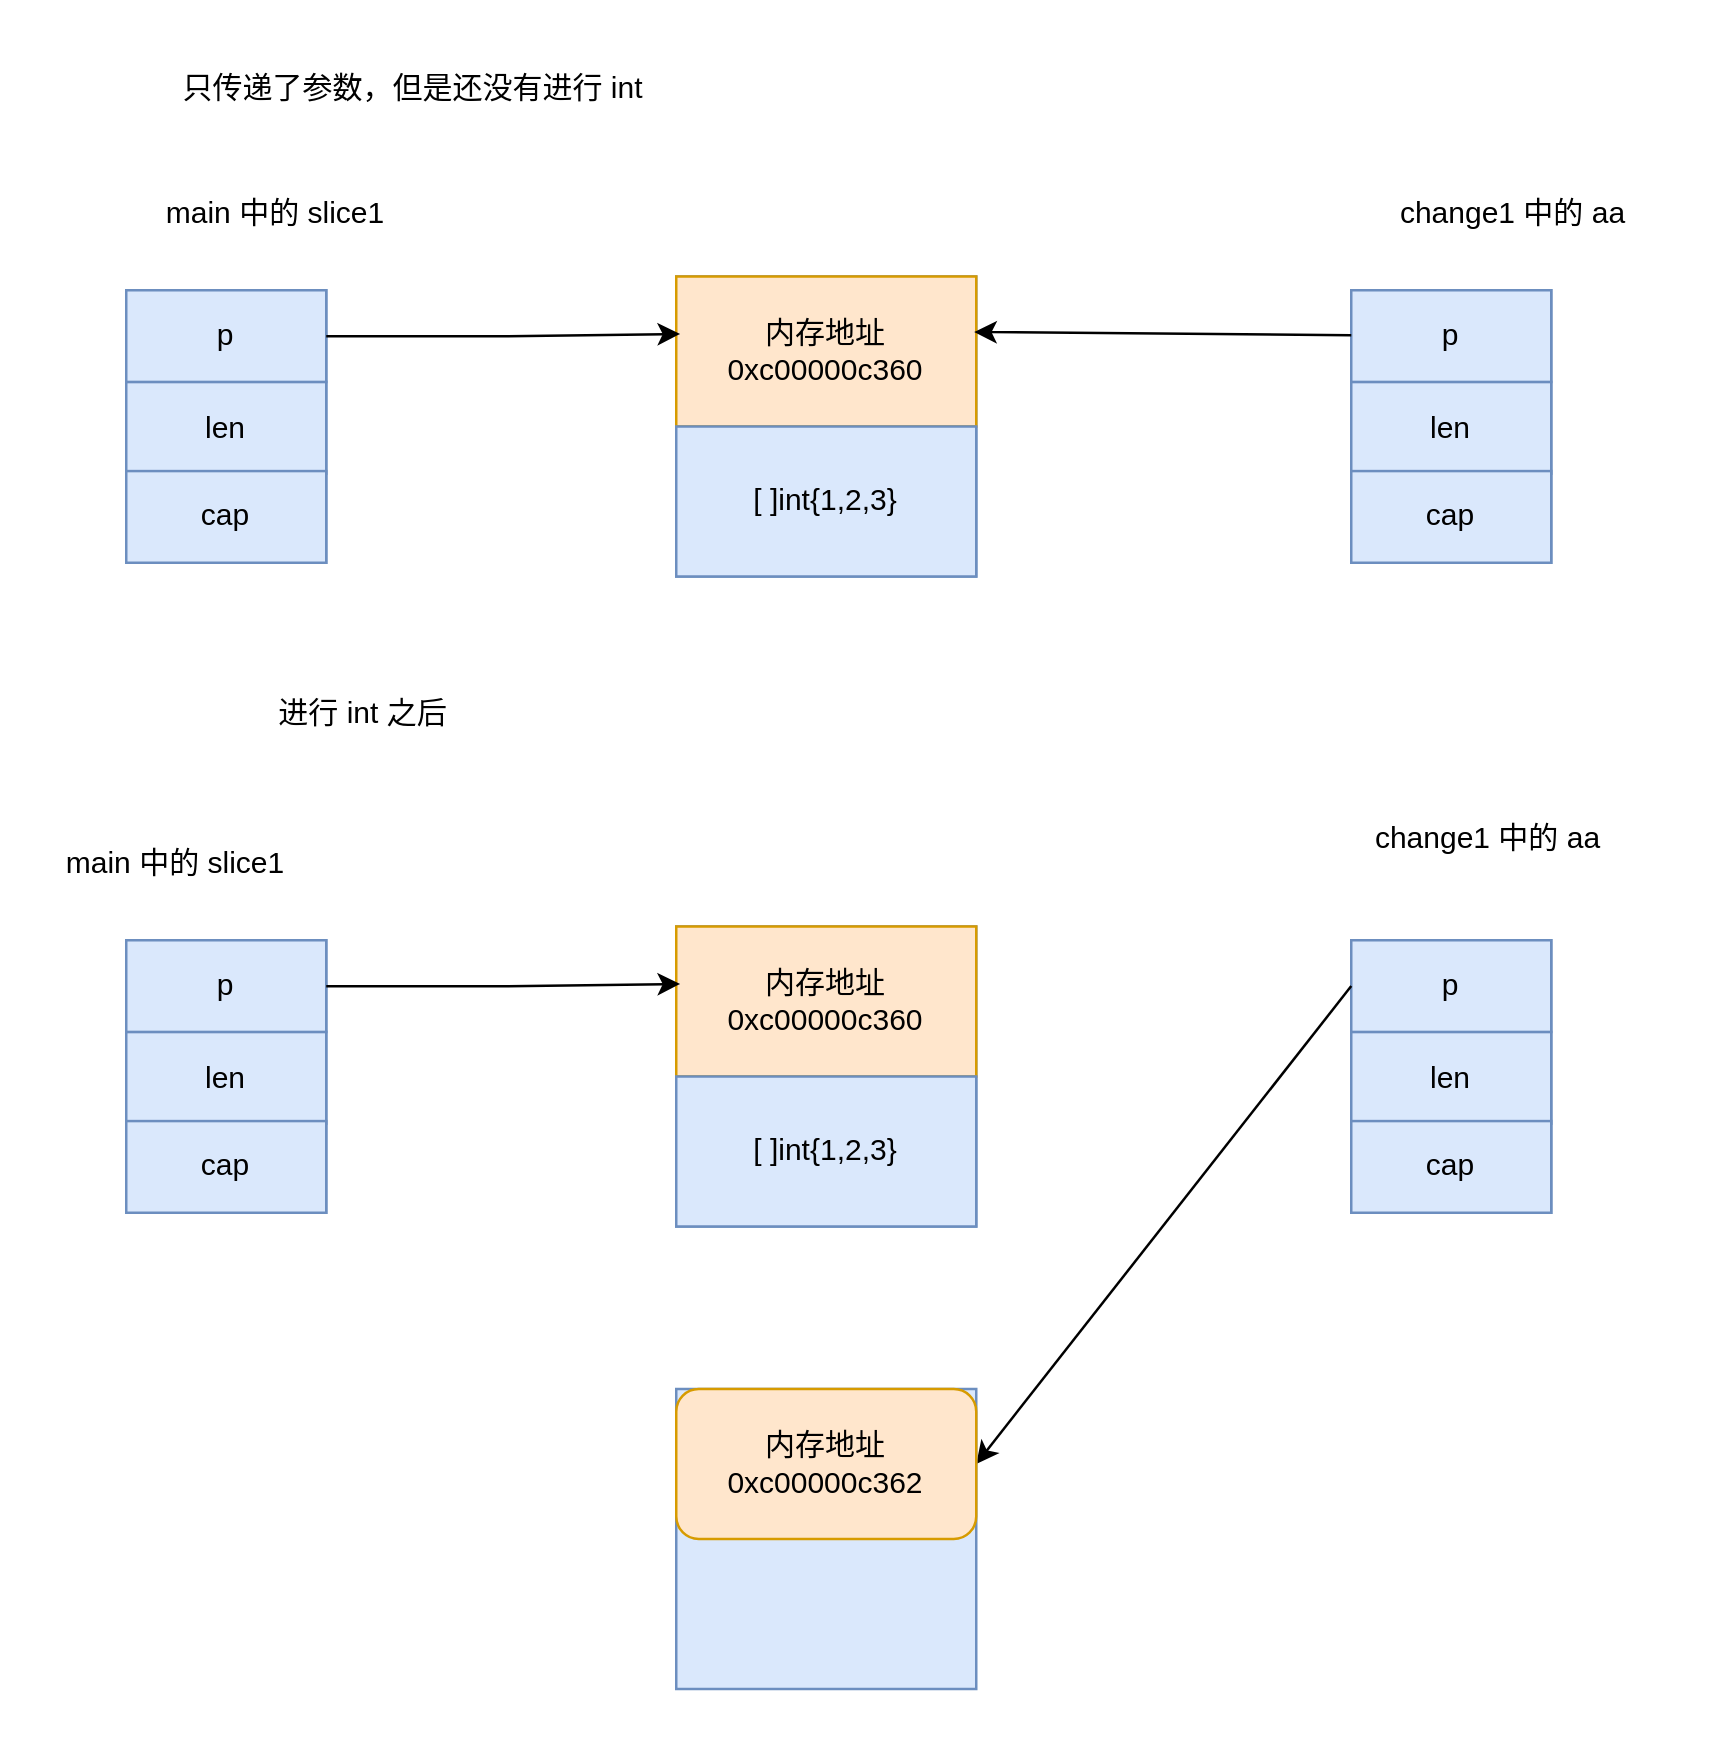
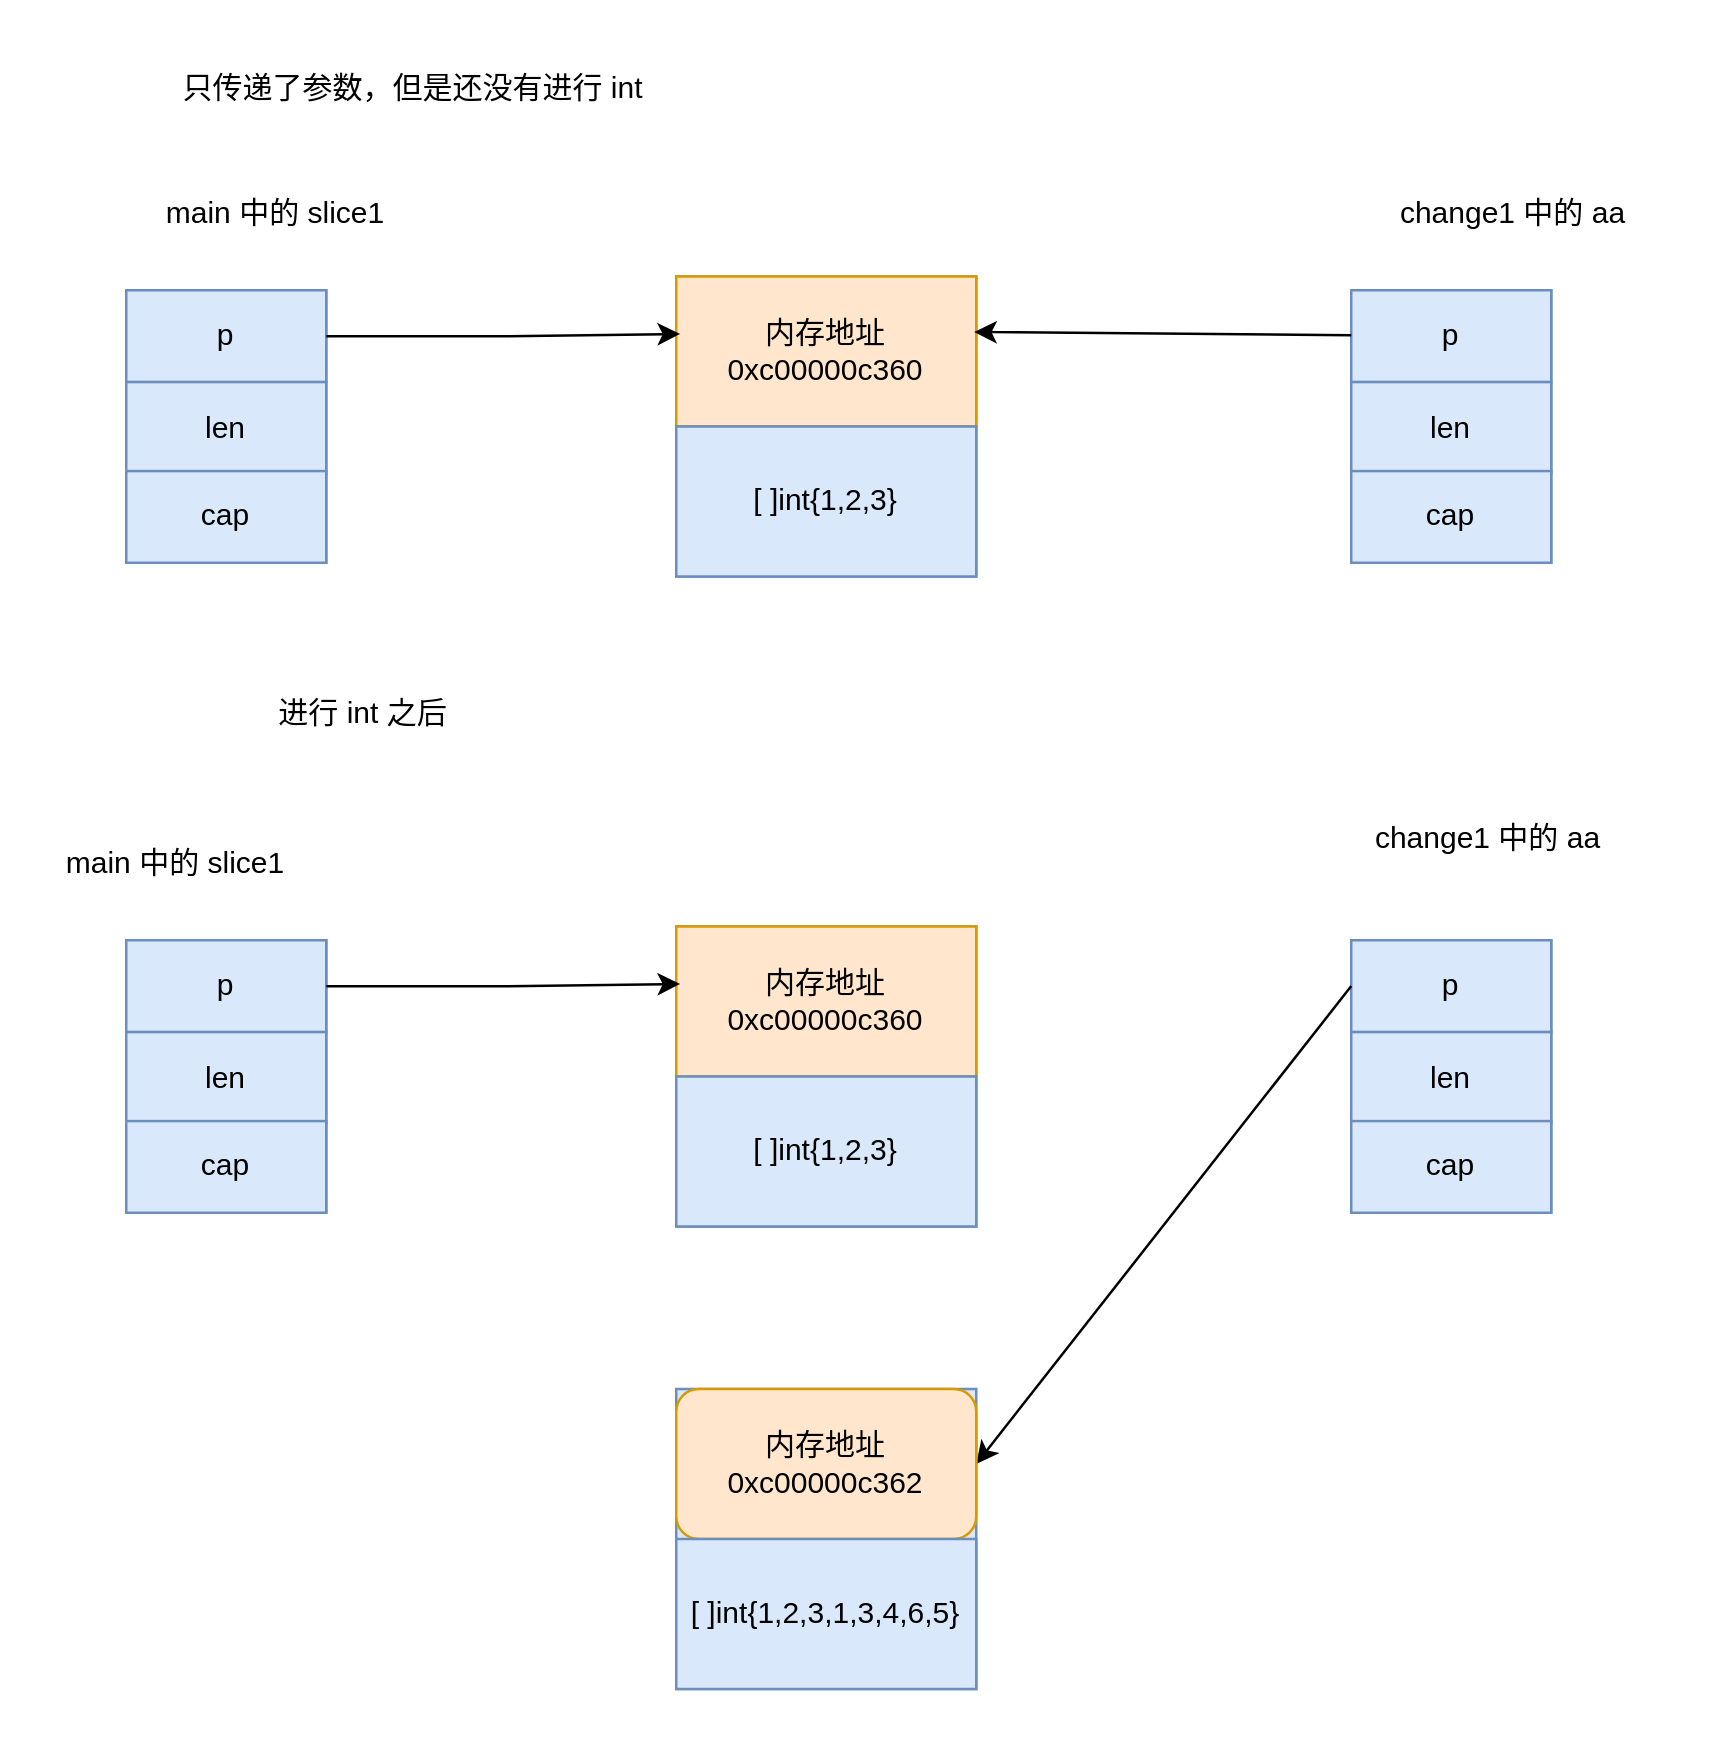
node "[ ]int{1,2,3,1,3,4,6,5}": added
